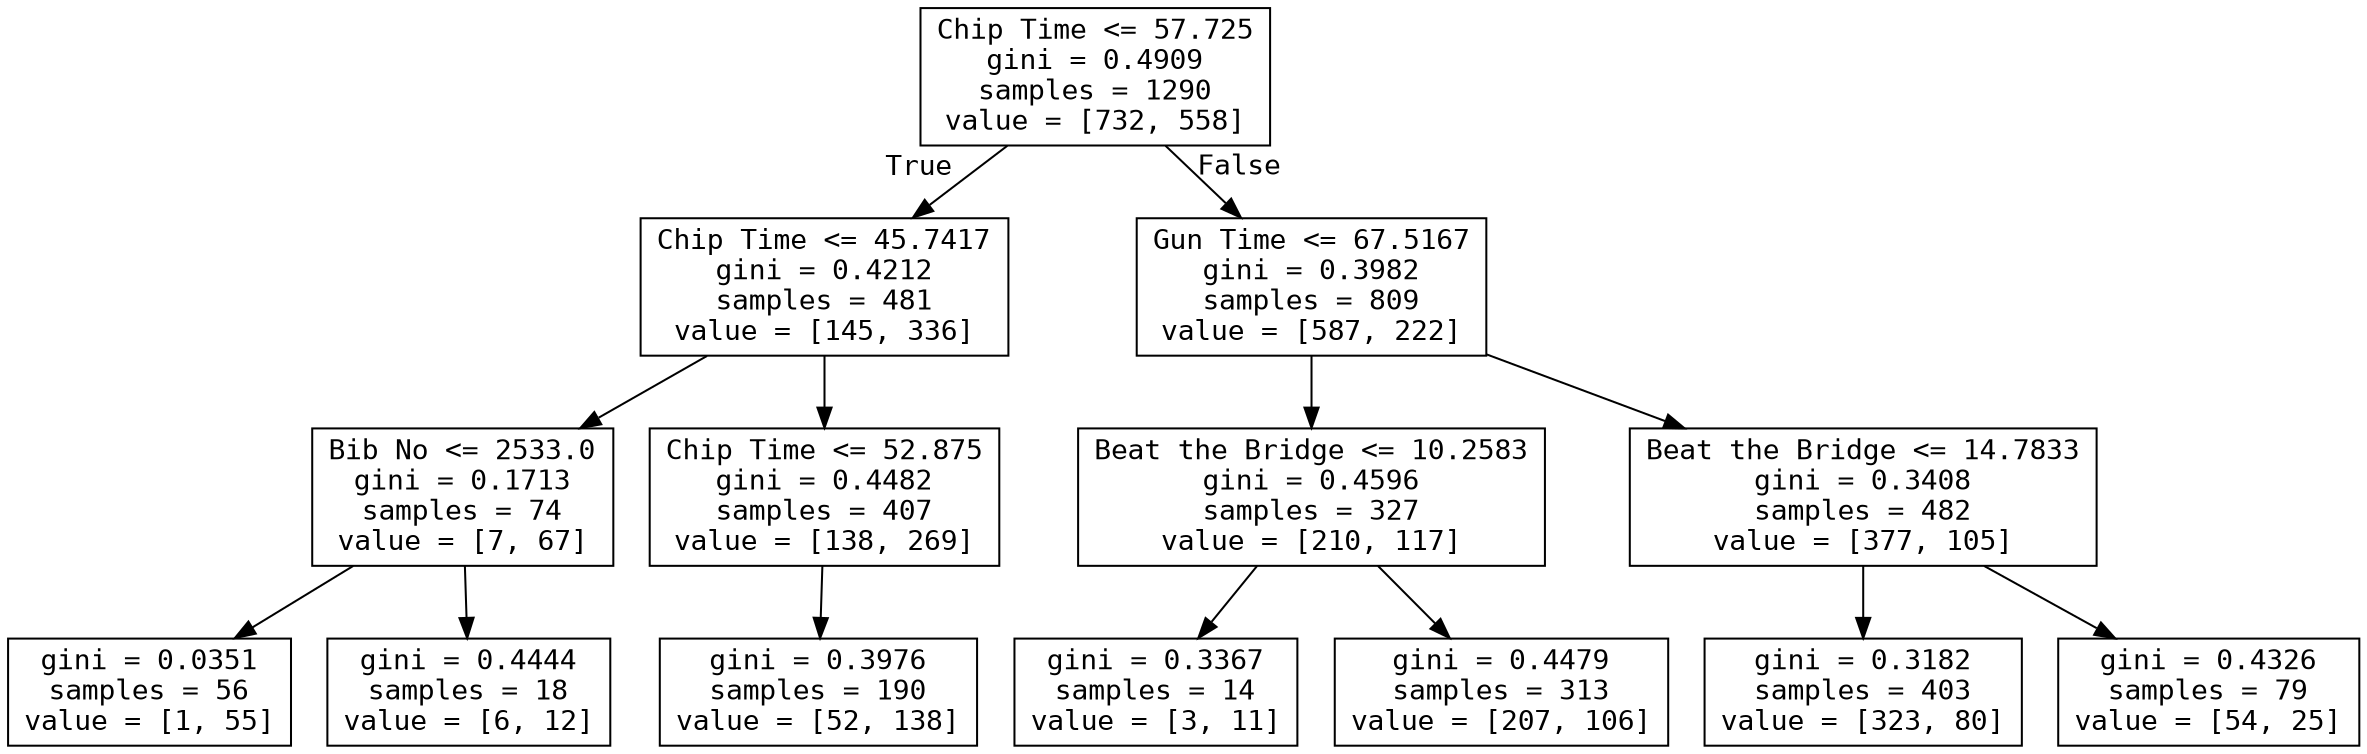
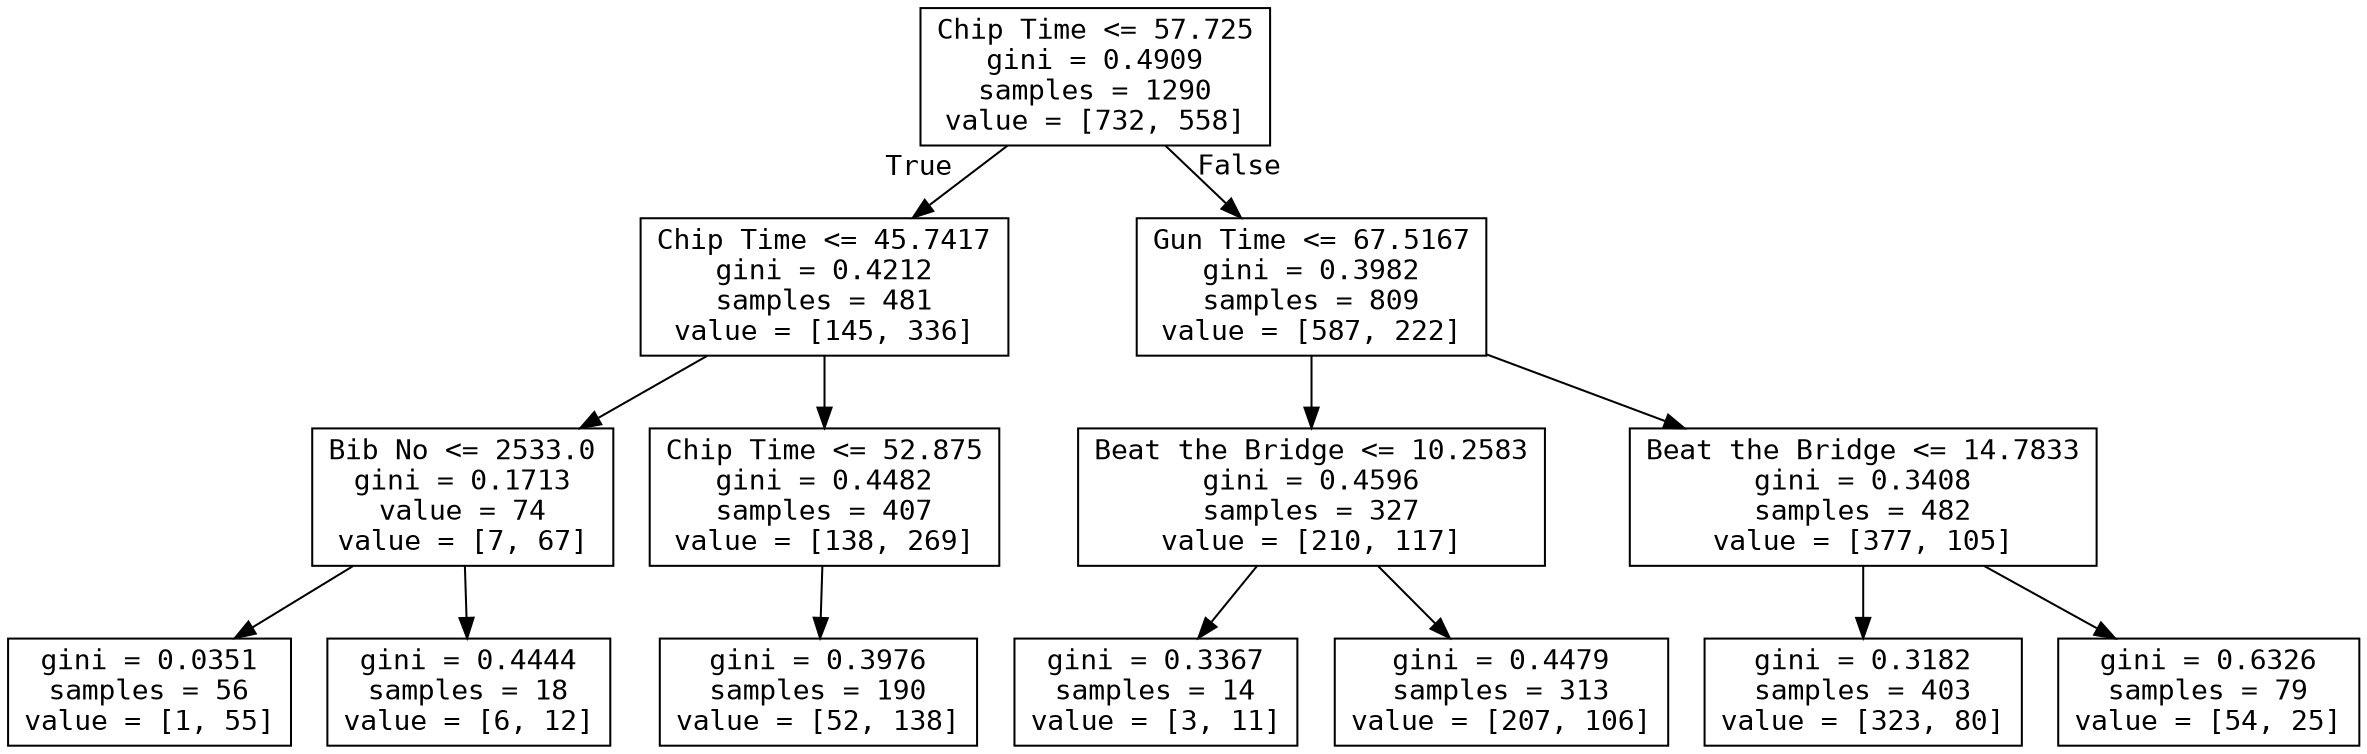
node "Bib No <= 2533.0 gini = 0.1713 samples = 74 value = [7, 67]": label "Bib No <= 2533.0 gini = 0.1713 samples = 74 value = [7, 67]" -> "Bib No <= 2533.0 gini = 0.1713 value = 74 value = [7, 67]"
node "gini = 0.4326 samples = 79 value = [54, 25]": label "gini = 0.4326 samples = 79 value = [54, 25]" -> "gini = 0.6326 samples = 79 value = [54, 25]"
